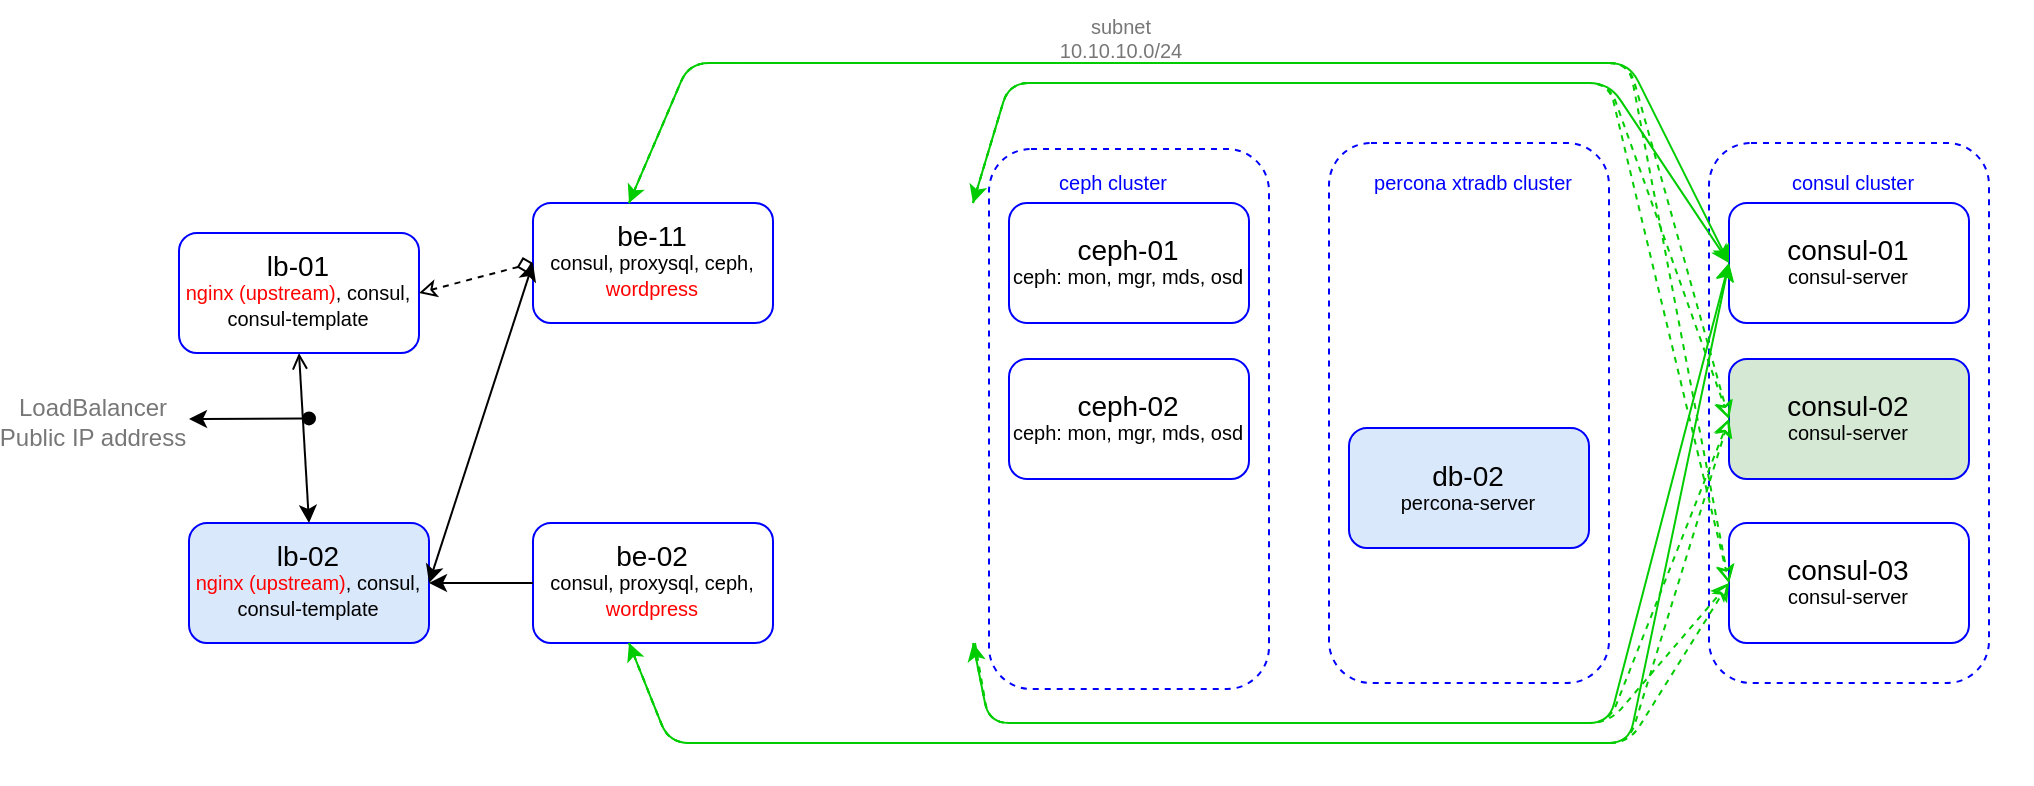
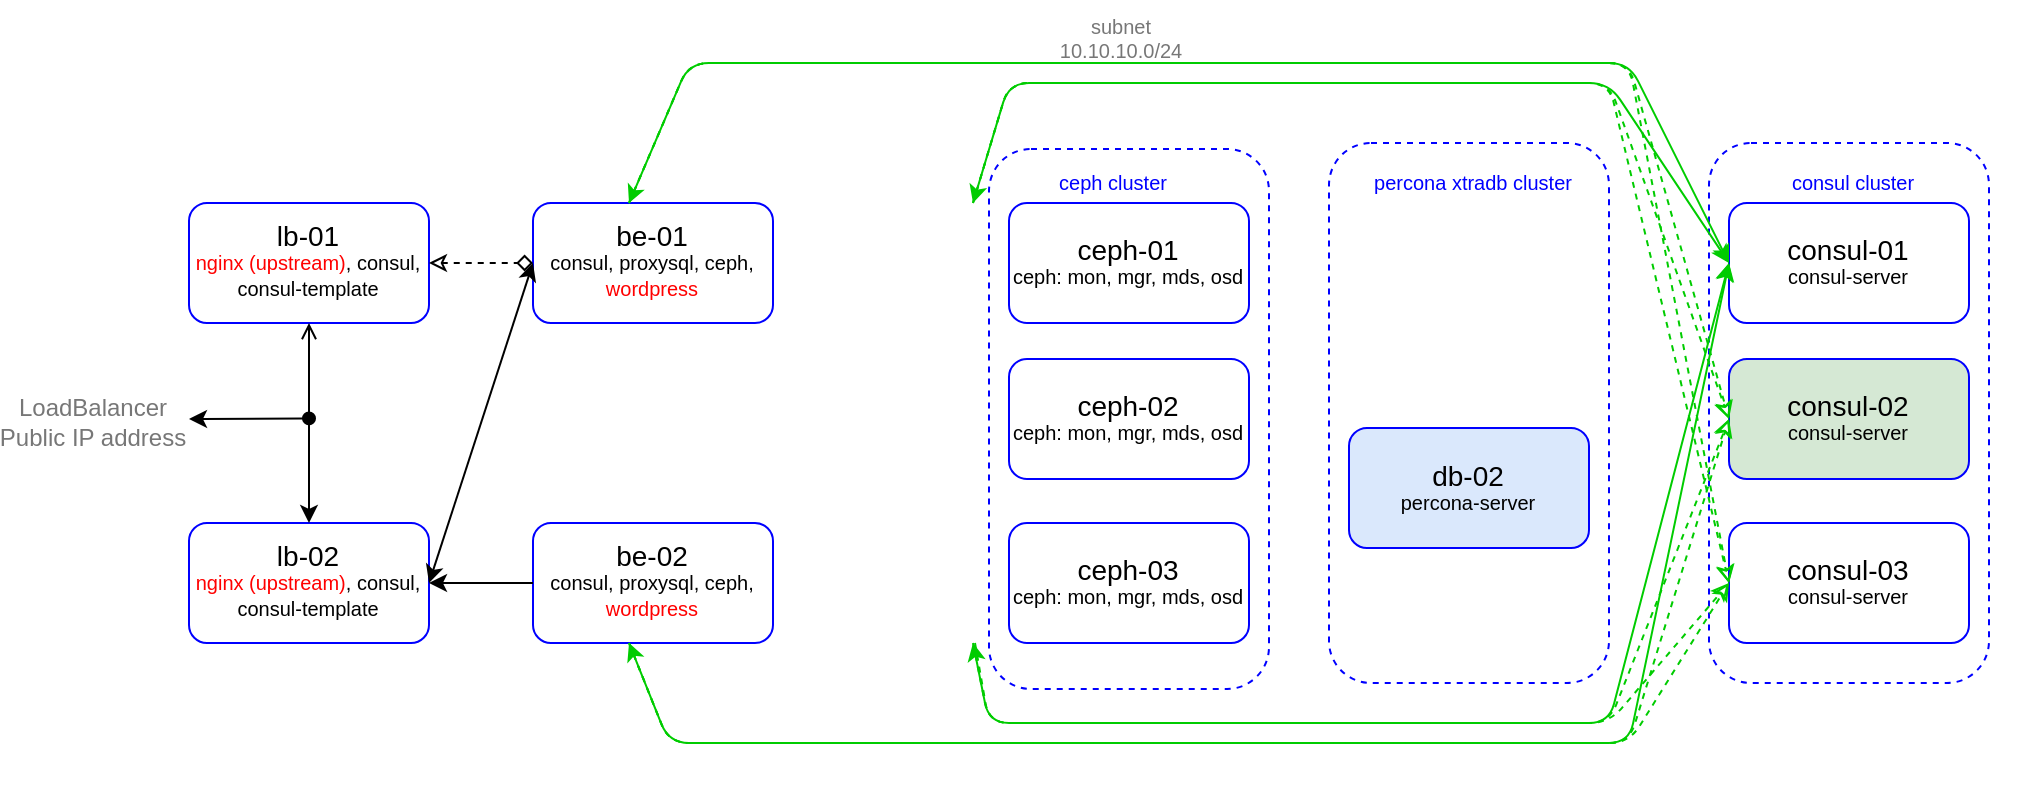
node "be-11 consul, proxysql, ceph, wordpress": label "be-11 consul, proxysql, ceph, wordpress" -> "be-01 consul, proxysql, ceph, wordpress"
node "lb-01 nginx (upstream), consul, consul-template": moved (299, 293) -> (309, 263)
node "lb-02 nginx (upstream), consul, consul-template": fillcolor #dae8fc -> #ffffff
node "ceph-03 ceph: mon, mgr, mds, osd": added
